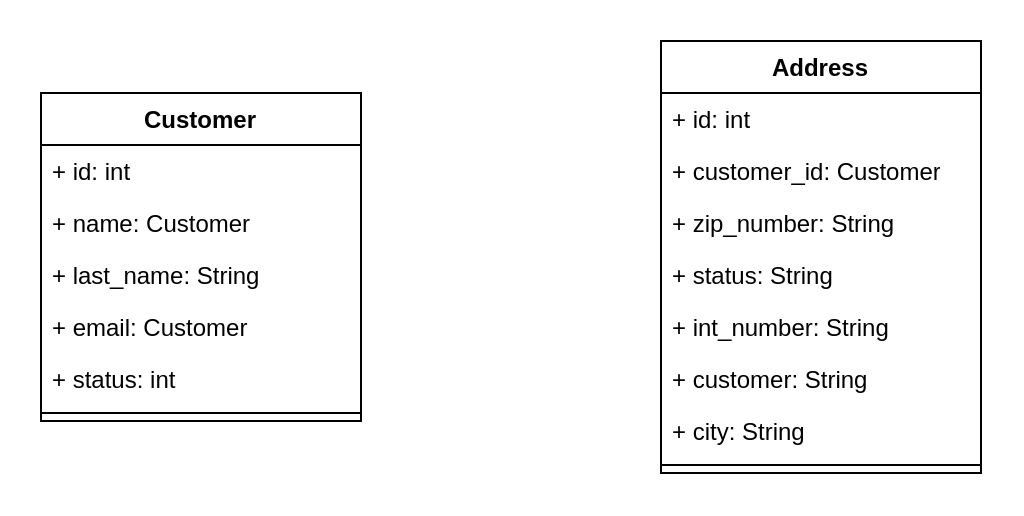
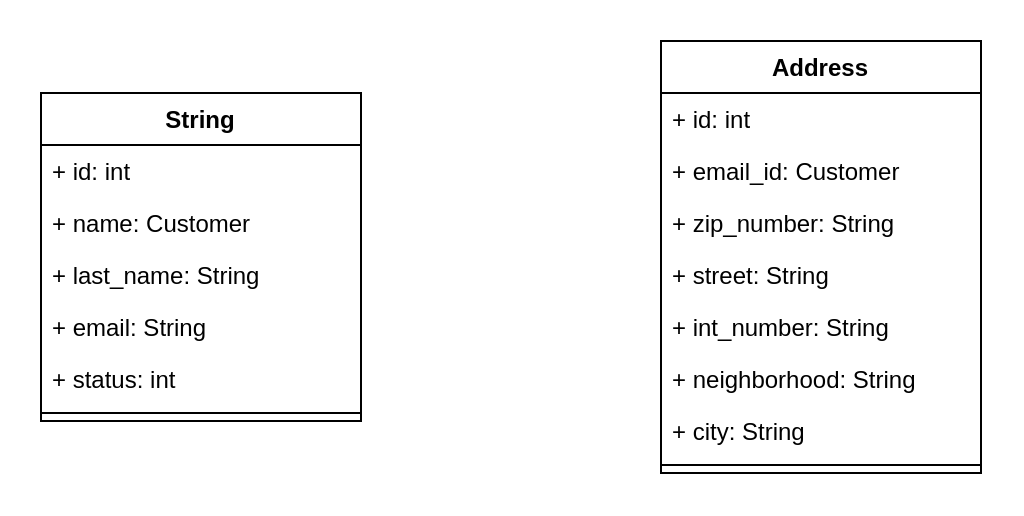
node "Customer": label "Customer" -> "String"
node "+ customer_id: Customer": label "+ customer_id: Customer" -> "+ email_id: Customer"
node "+ status: String": label "+ status: String" -> "+ street: String"
node "+ email: Customer": label "+ email: Customer" -> "+ email: String"
node "+ customer: String": label "+ customer: String" -> "+ neighborhood: String"
